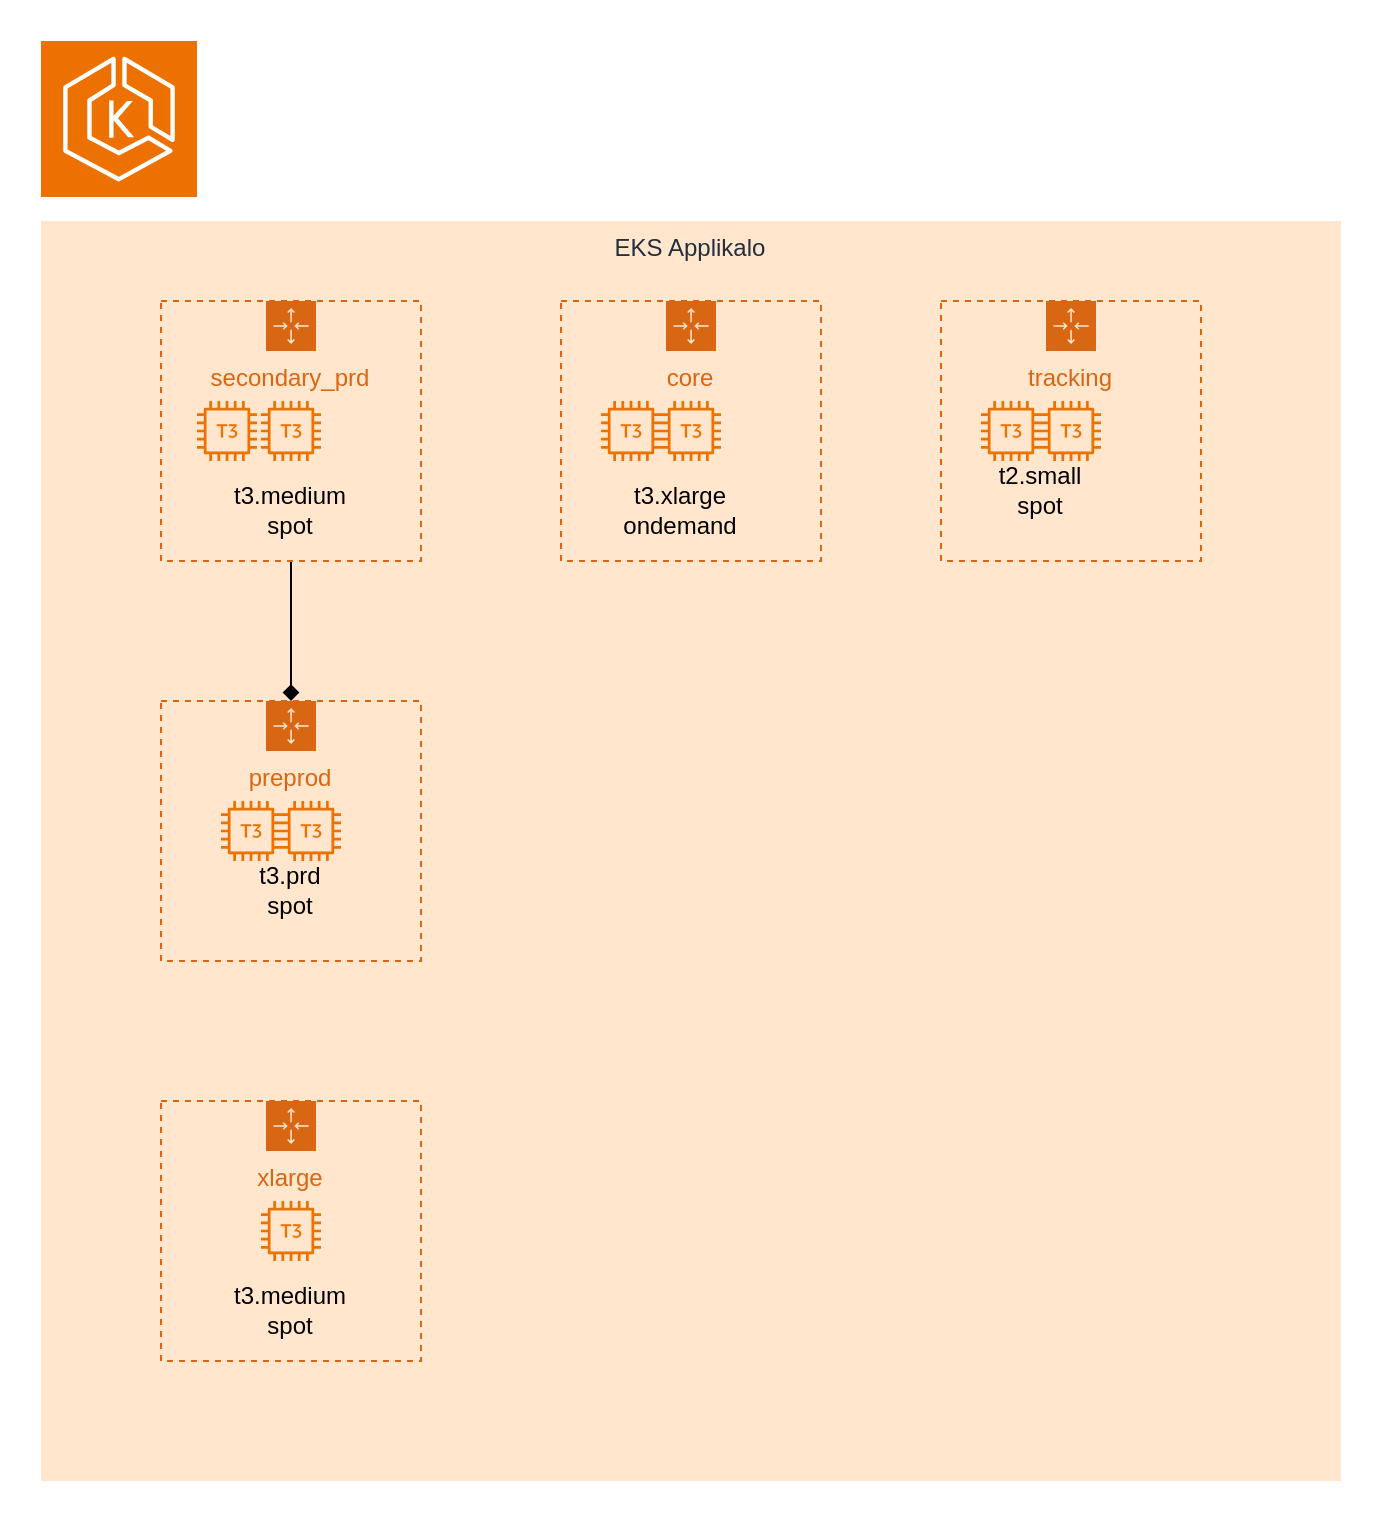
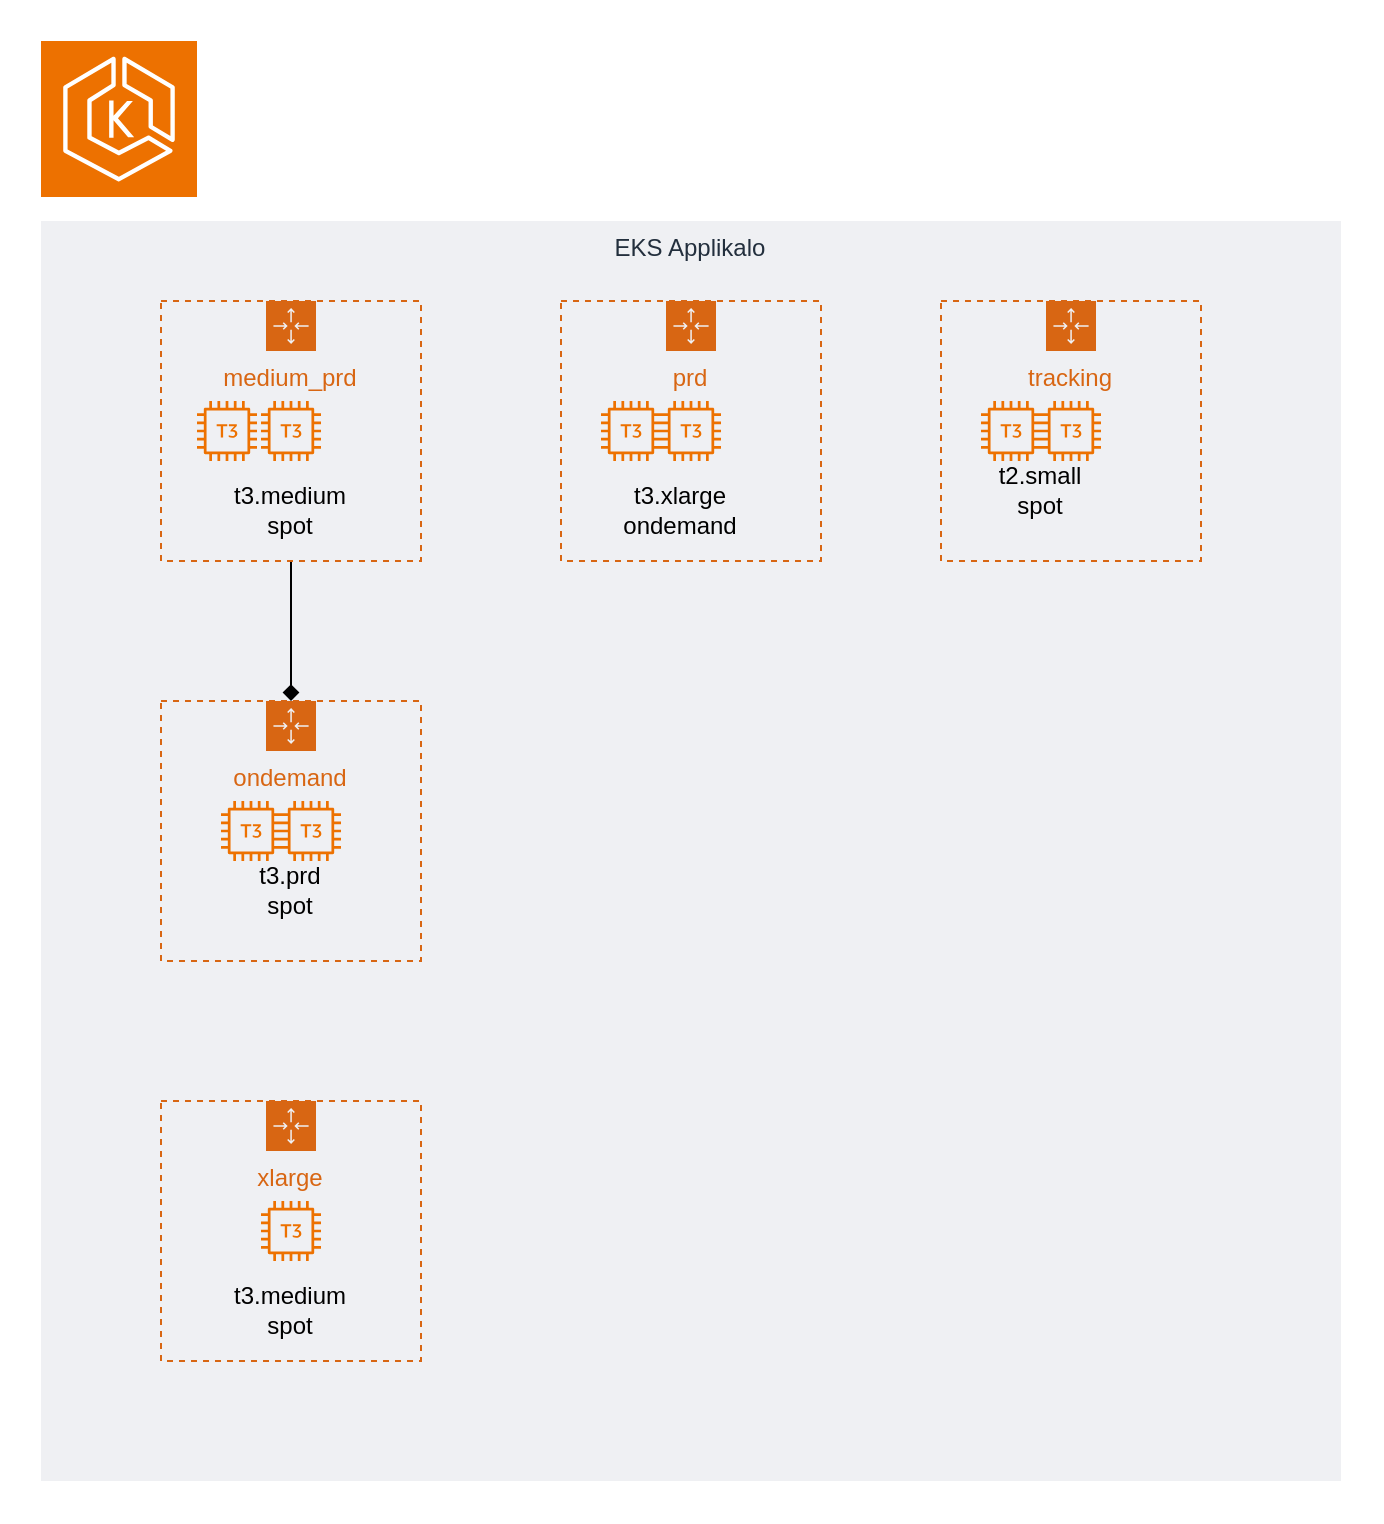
node "secondary_prd": label "secondary_prd" -> "medium_prd"
node "core": label "core" -> "prd"
node "preprod": label "preprod" -> "ondemand"
node "EKS Applikalo": fillcolor #ffe6cc -> #eff0f3
